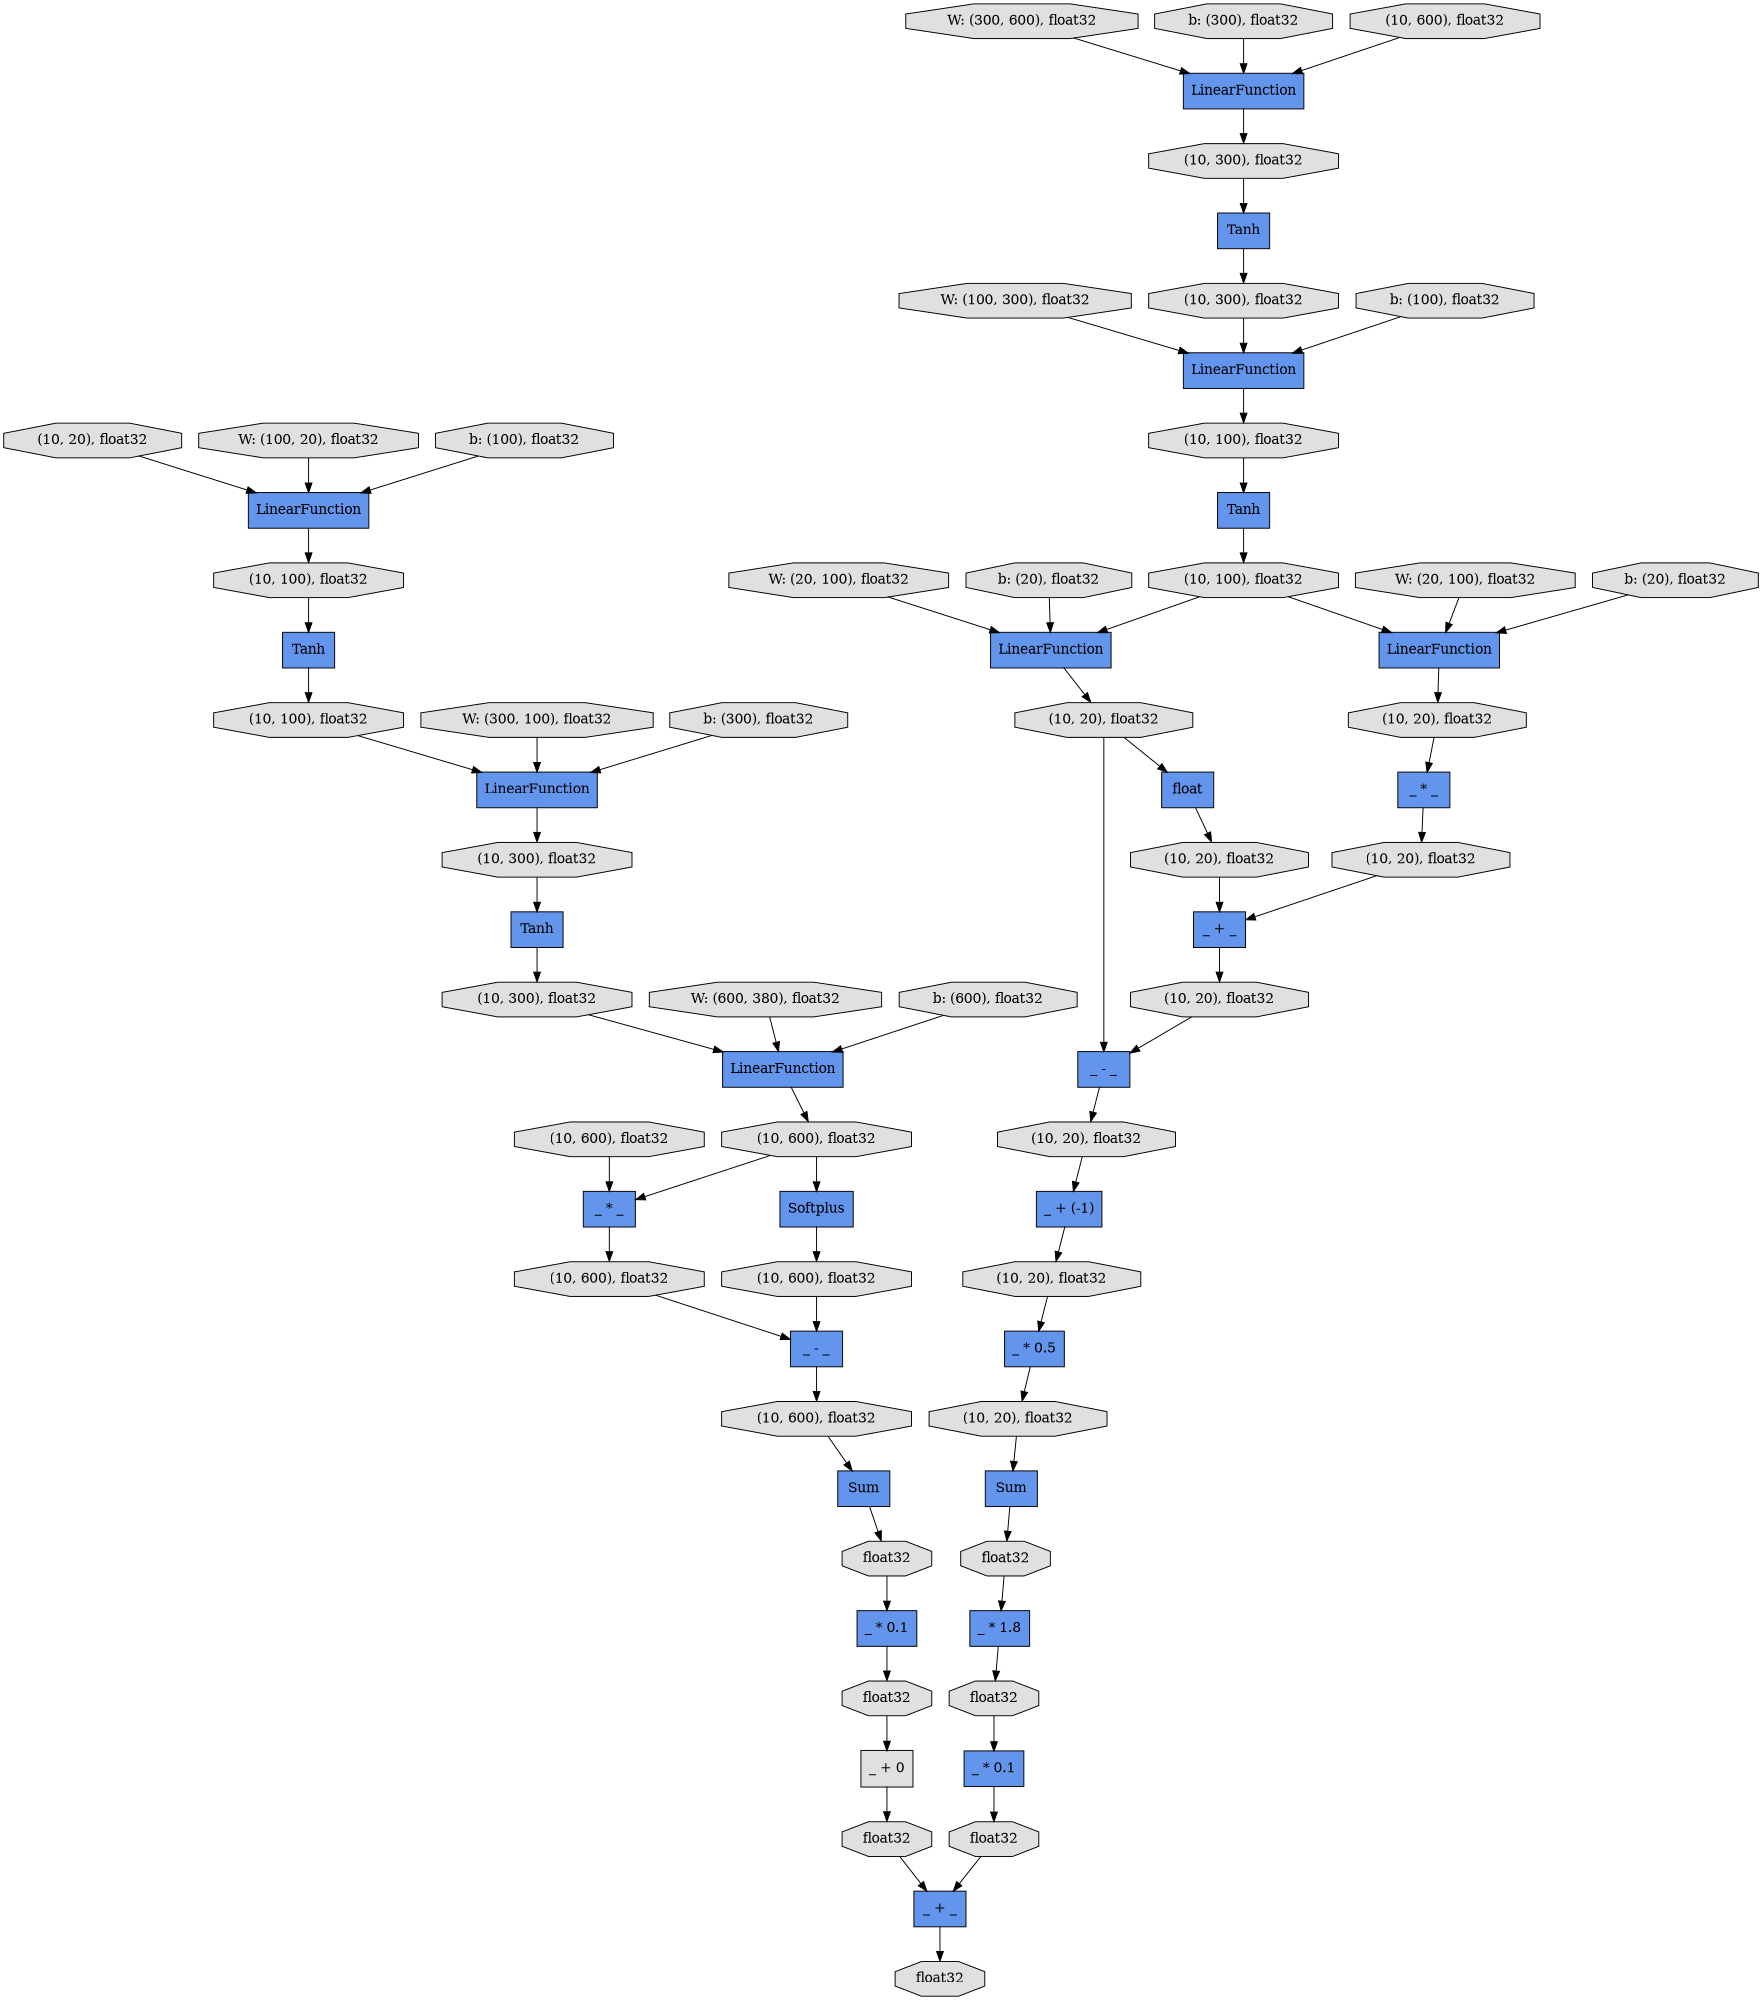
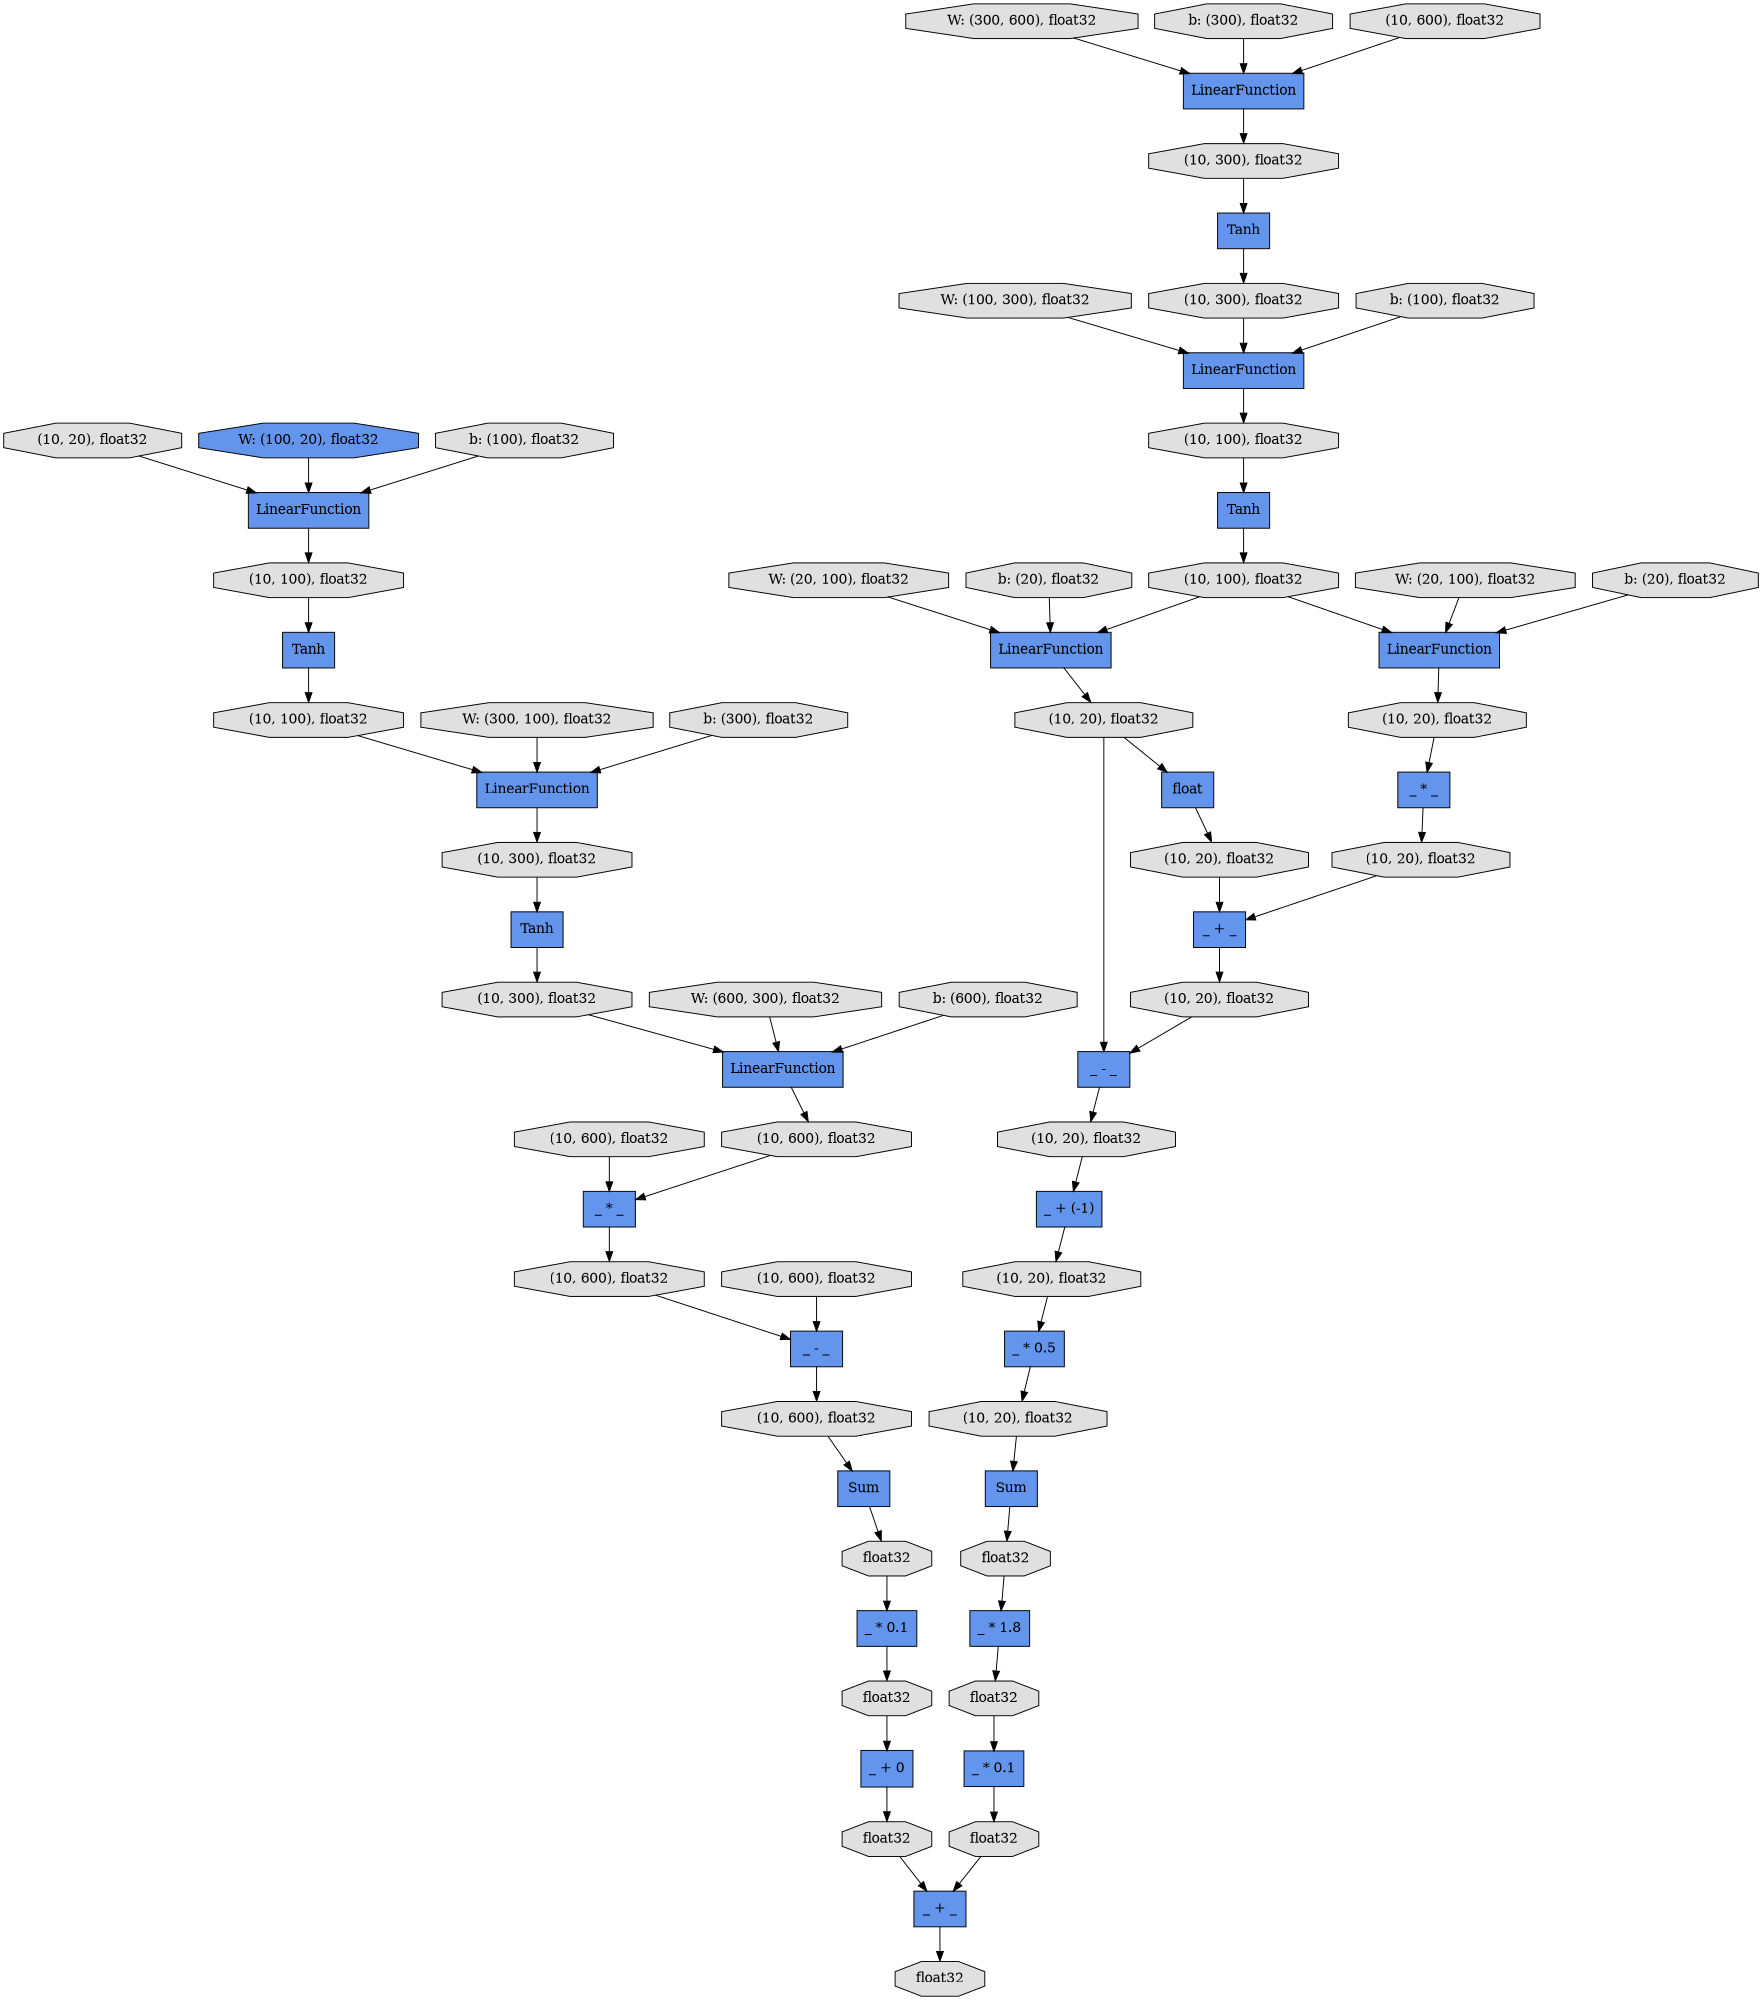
node "W: (100, 20), float32": fillcolor #e0e0e0 -> #6495ed
node "W: (600, 380), float32": label "W: (600, 380), float32" -> "W: (600, 300), float32"
node "Softplus": removed
node "_ + 0": fillcolor #e0e0e0 -> #6495ed
